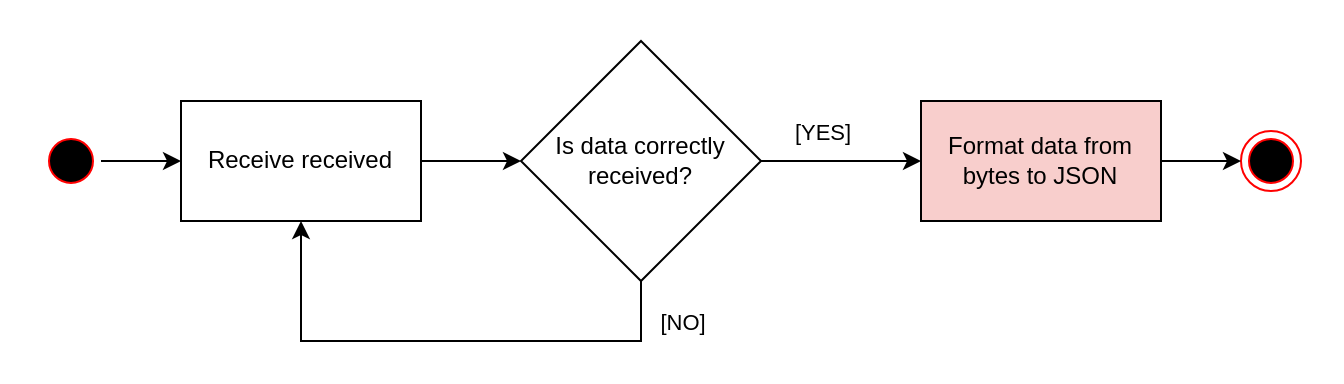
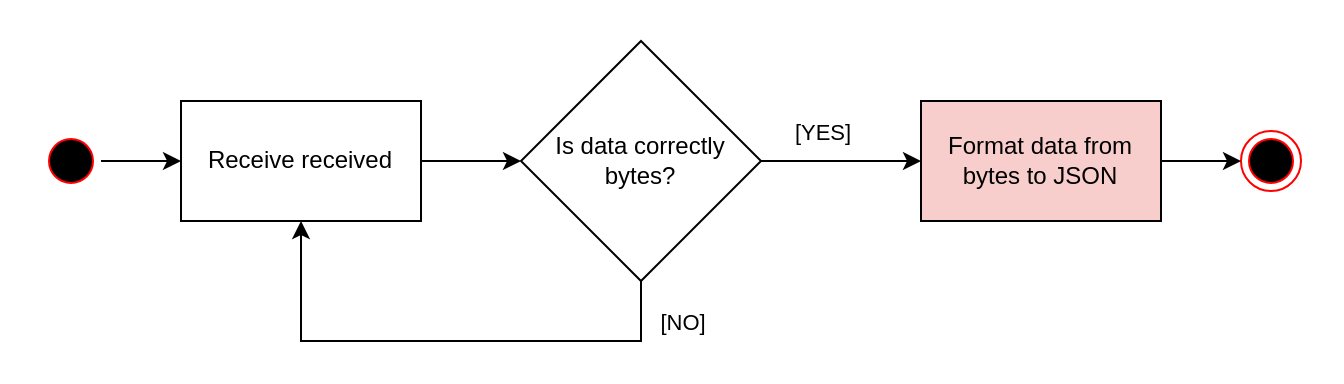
node "Is data correctly received?": label "Is data correctly received?" -> "Is data correctly bytes?"
